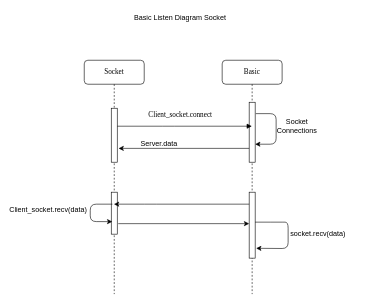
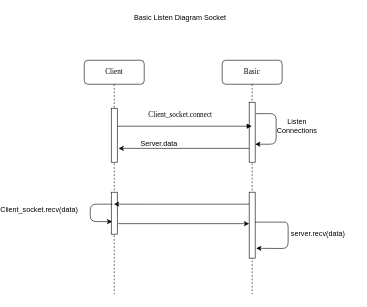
node "Socket": label "Socket" -> "Client"
node "Socket Connections": label "Socket Connections" -> "Listen Connections"
node "Client_socket.recv(data)": moved (48, 210) -> (39, 210)
node "socket.recv(data)": label "socket.recv(data)" -> "server.recv(data)"
